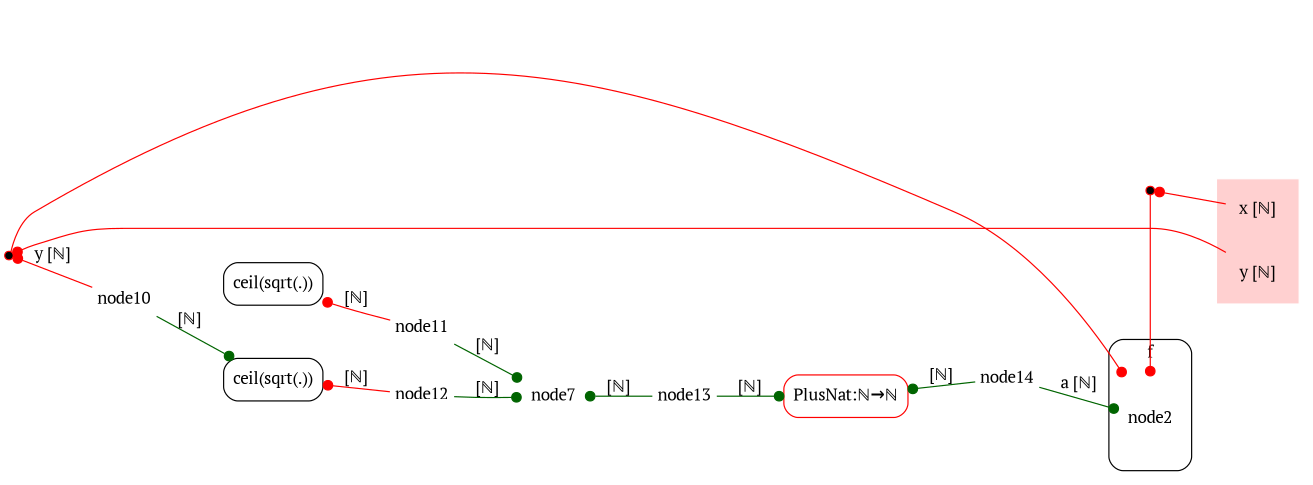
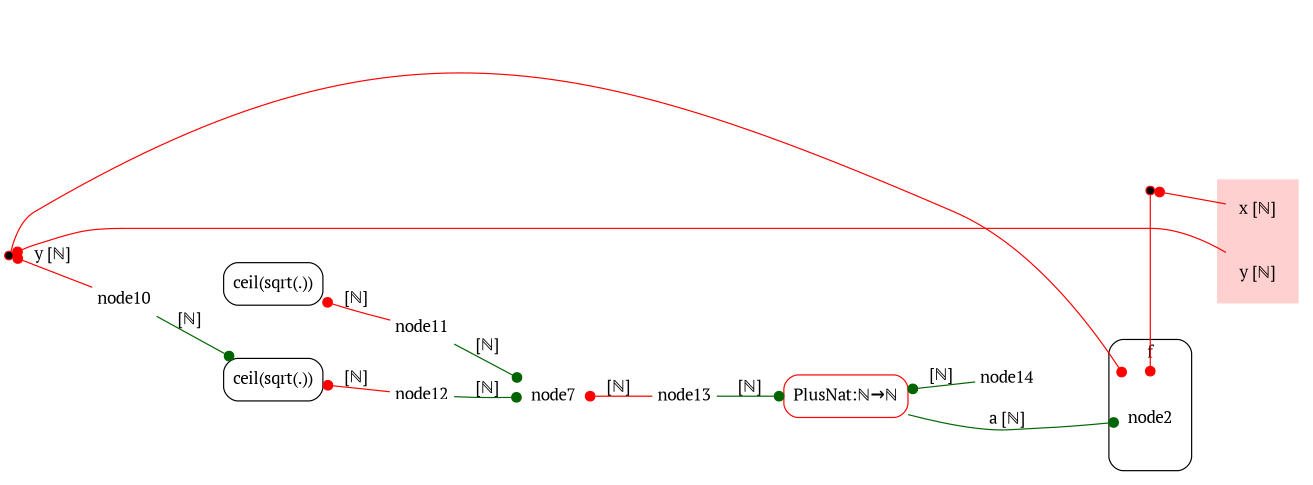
edge "node7" -- "node13": color darkgreen -> red
edge "node14" -- "node2": now "PlusNat:ℕ→ℕ" -- "node2"
